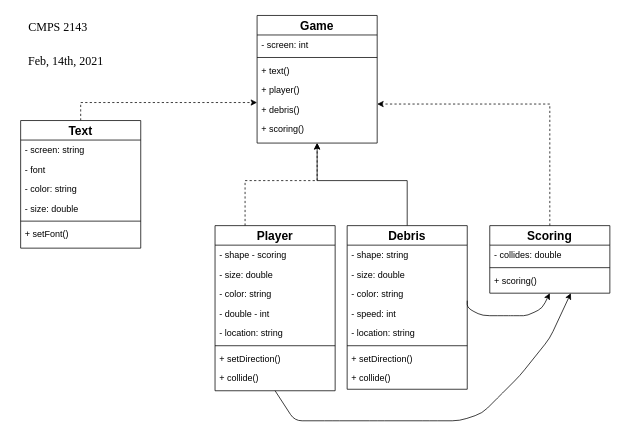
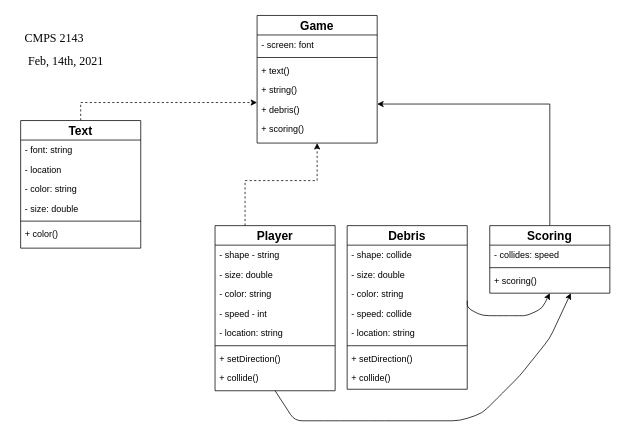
node "CMPS 2143": moved (58, 27) -> (54, 38)
node "- screen: int": label "- screen: int" -> "- screen: font"
node "+ player()": label "+ player()" -> "+ string()"
edge "Scoring" -> "+ debris()": style dashed -> solid
node "- screen: string": label "- screen: string" -> "- font: string"
node "- font": label "- font" -> "- location"
edge "Debris" -> "Game": removed
node "+ setFont()": label "+ setFont()" -> "+ color()"
node "- shape - scoring": label "- shape - scoring" -> "- shape - string"
node "- shape: string": label "- shape: string" -> "- shape: collide"
node "- collides: double": label "- collides: double" -> "- collides: speed"
node "- double - int": label "- double - int" -> "- speed - int"
node "- speed: int": label "- speed: int" -> "- speed: collide"
